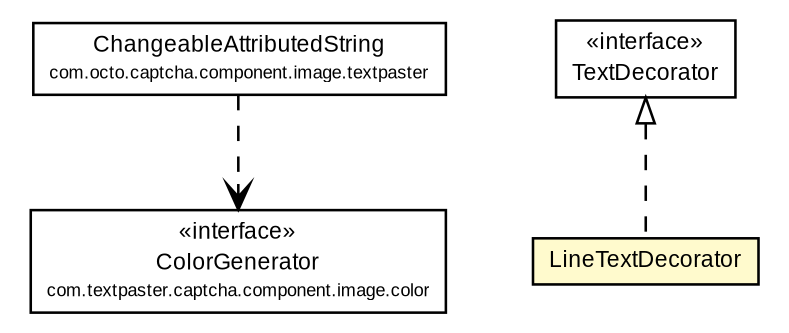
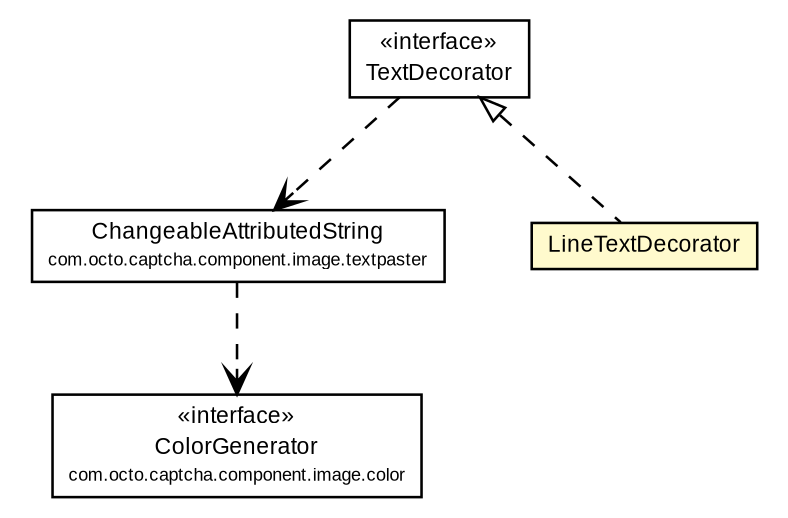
edge "TextDecorator" -> "ChangeableAttributedString": added
node "ColorGenerator": text "com.textpaster.captcha.component.image.color" -> "com.octo.captcha.component.image.color"
